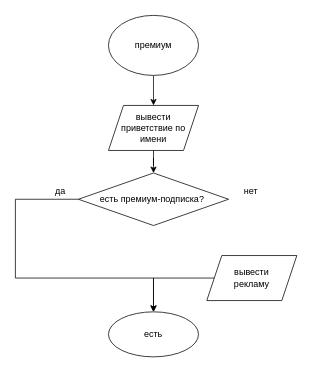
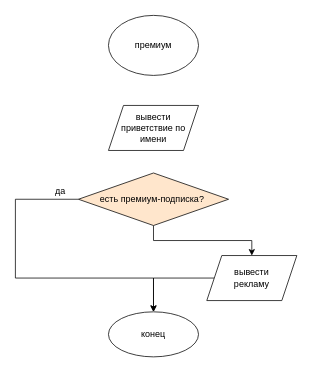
edge "премиум" -> "вывести приветствие по имени": removed
edge "вывести приветствие по имени" -> "есть премиум-подписка?": removed
node "нет": removed
node "есть премиум-подписка?": fillcolor #ffffff -> #ffe6cc
edge "есть премиум-подписка?" -> "вывести рекламу": added
node "есть": label "есть" -> "конец"
